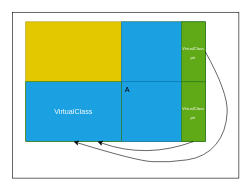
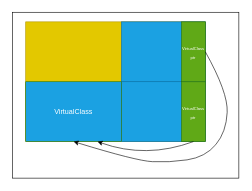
node "A": removed
